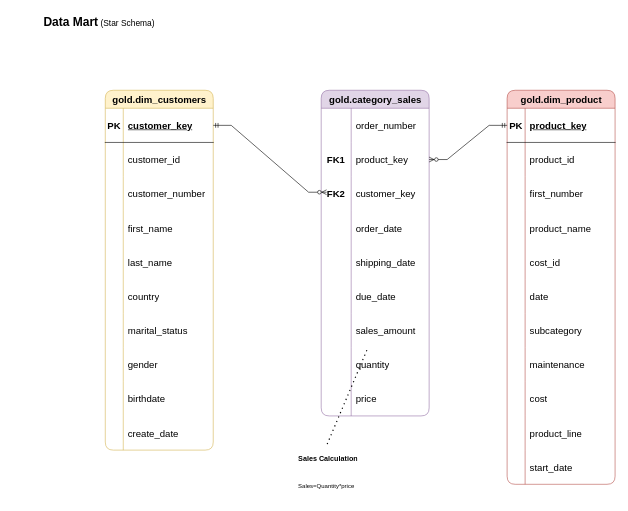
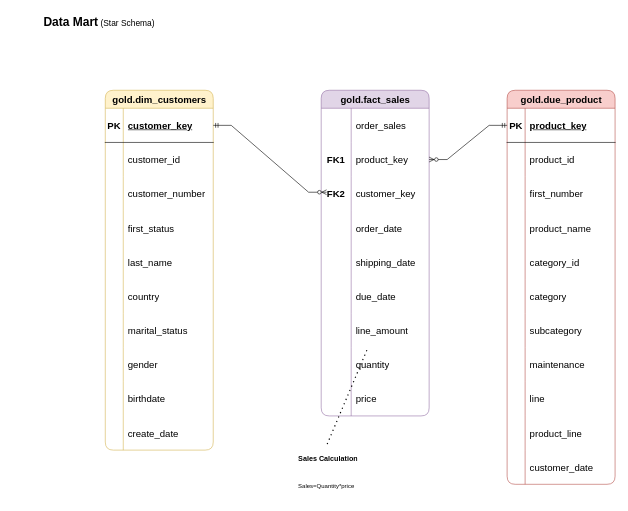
node "gold.category_sales": label "gold.category_sales" -> "gold.fact_sales"
node "gold.dim_product": label "gold.dim_product" -> "gold.due_product"
node "order_number": label "order_number" -> "order_sales"
node "first_name": label "first_name" -> "first_status"
node "cost_id": label "cost_id" -> "category_id"
node "date": label "date" -> "category"
node "sales_amount": label "sales_amount" -> "line_amount"
node "cost": label "cost" -> "line"
node "start_date": label "start_date" -> "customer_date"
